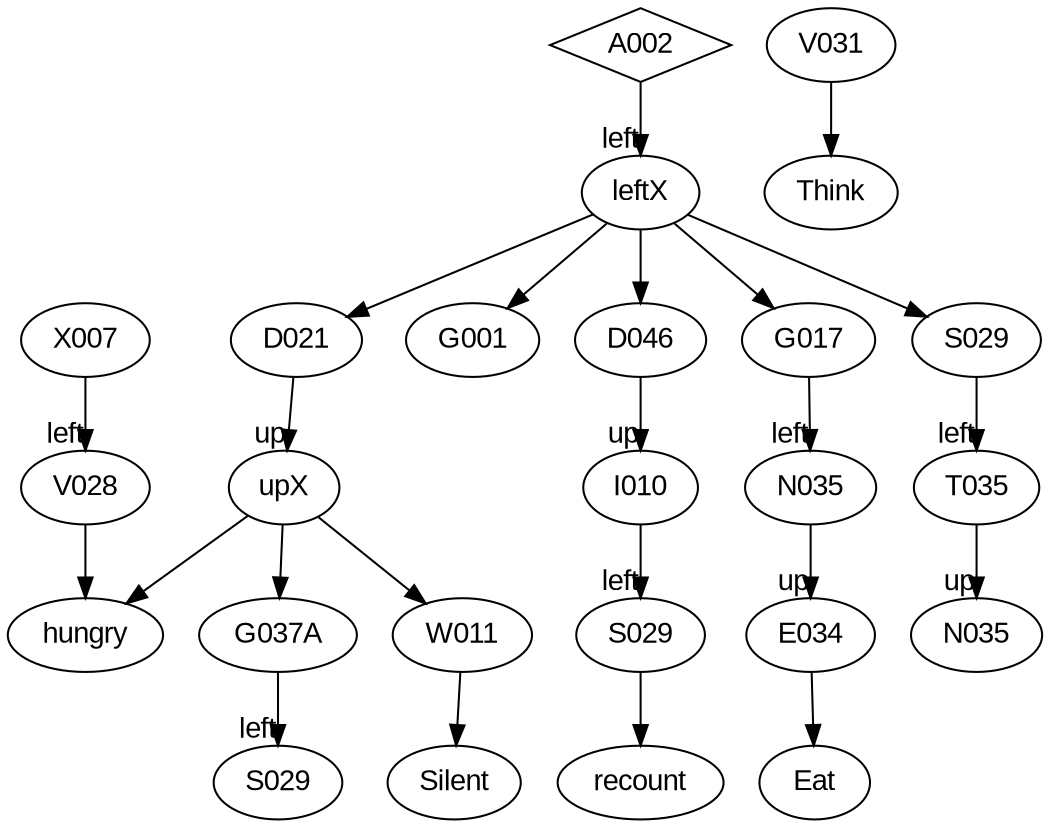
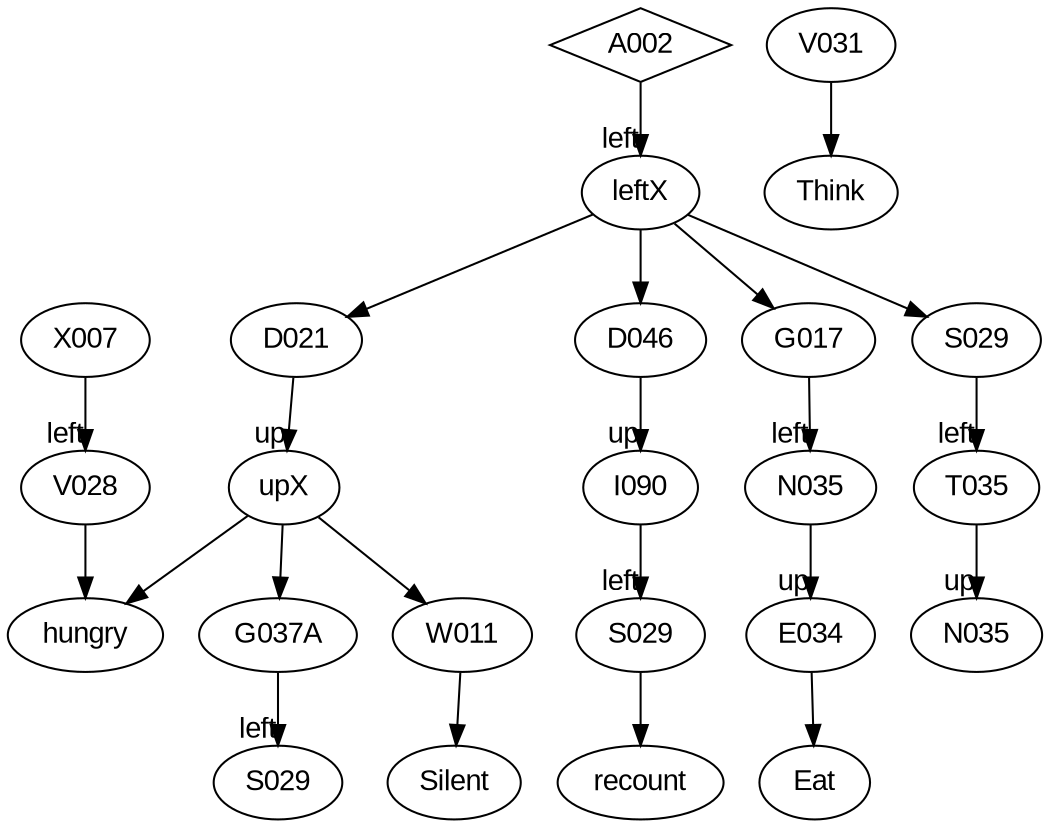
node "G001": removed
node "I010": label "I010" -> "I090"
